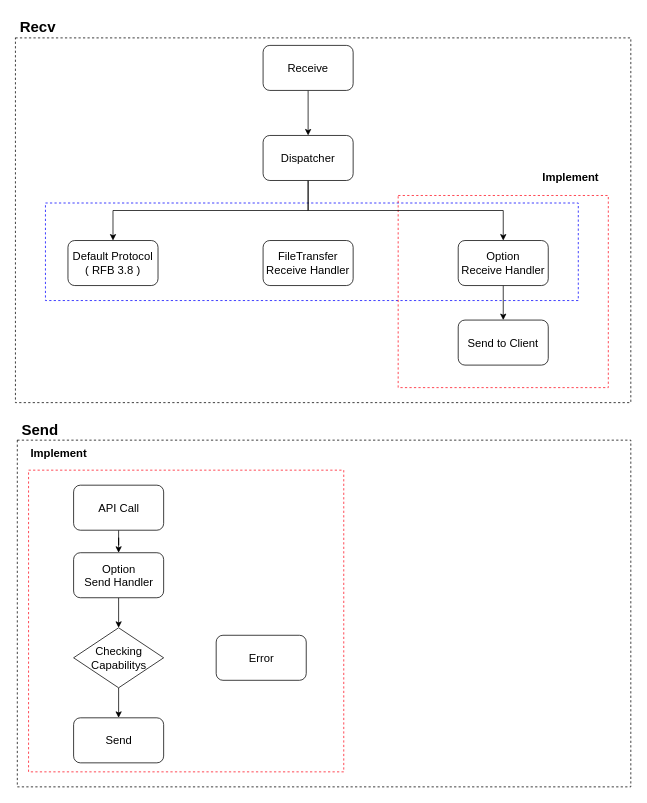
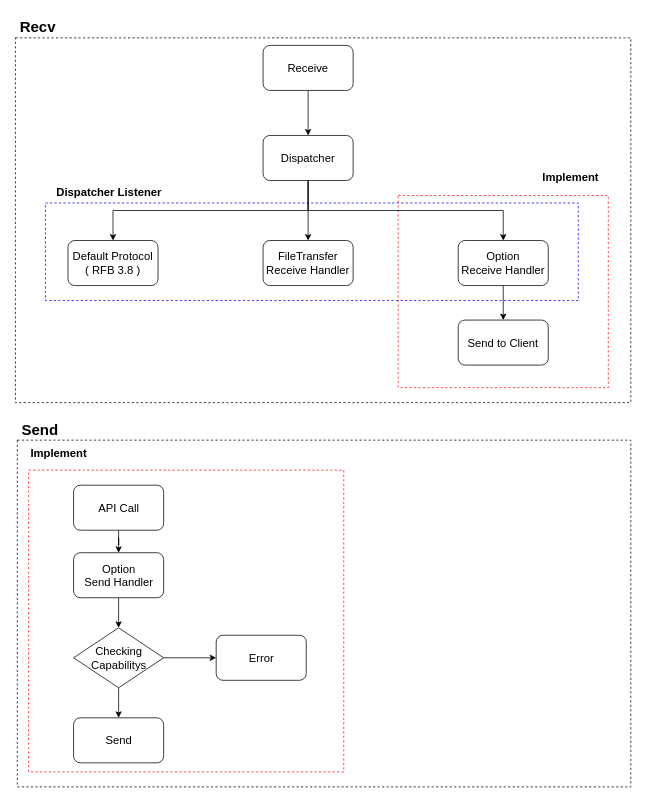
node "Dispatcher Listener": added
edge "Dispatcher" -> "FileTransferReceive Handler": added
edge "CheckingCapabilitys" -> "Error": added
